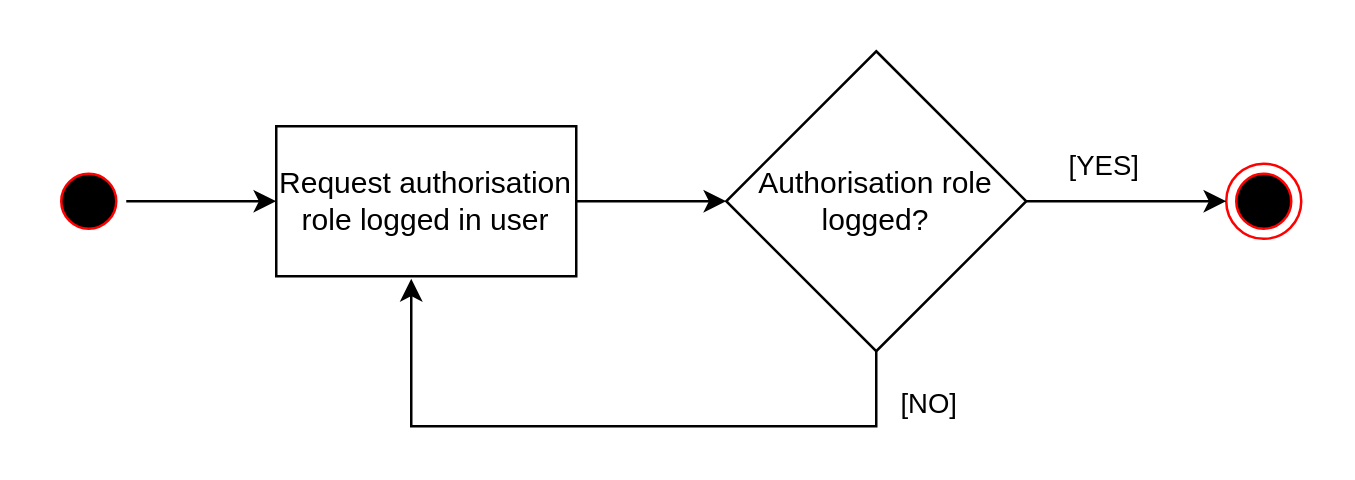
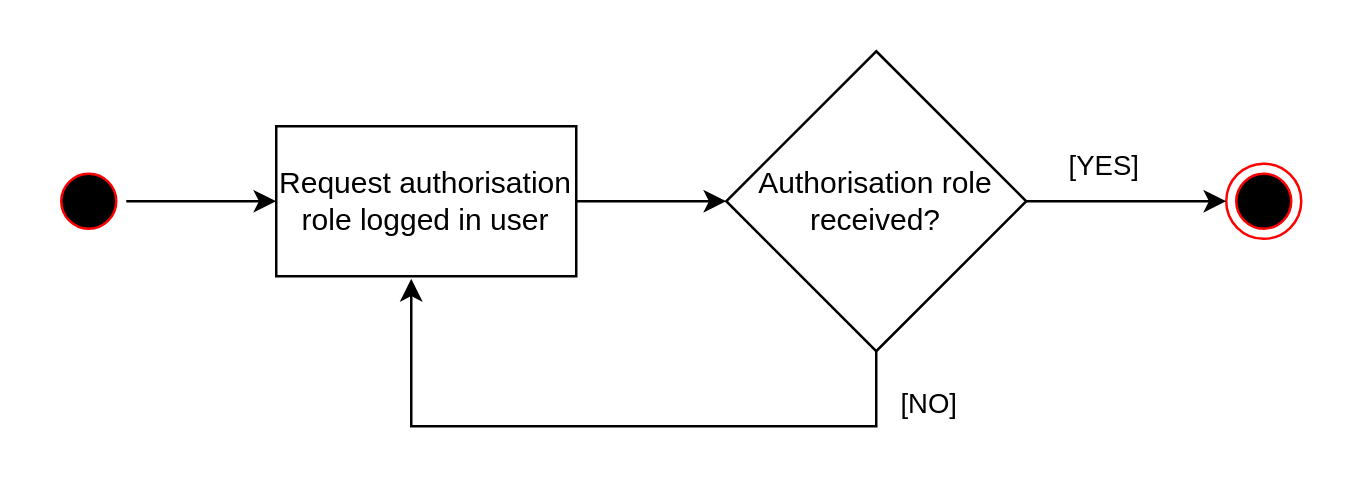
node "Authorisation role logged?": label "Authorisation role logged?" -> "Authorisation role received?"
